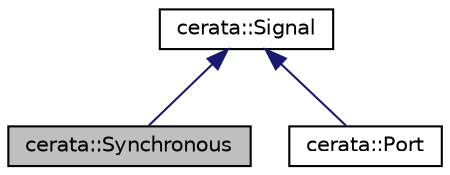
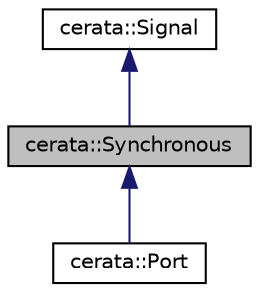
edge "cerata::Port" -> "cerata::Signal": now "cerata::Port" -> "cerata::Synchronous"
